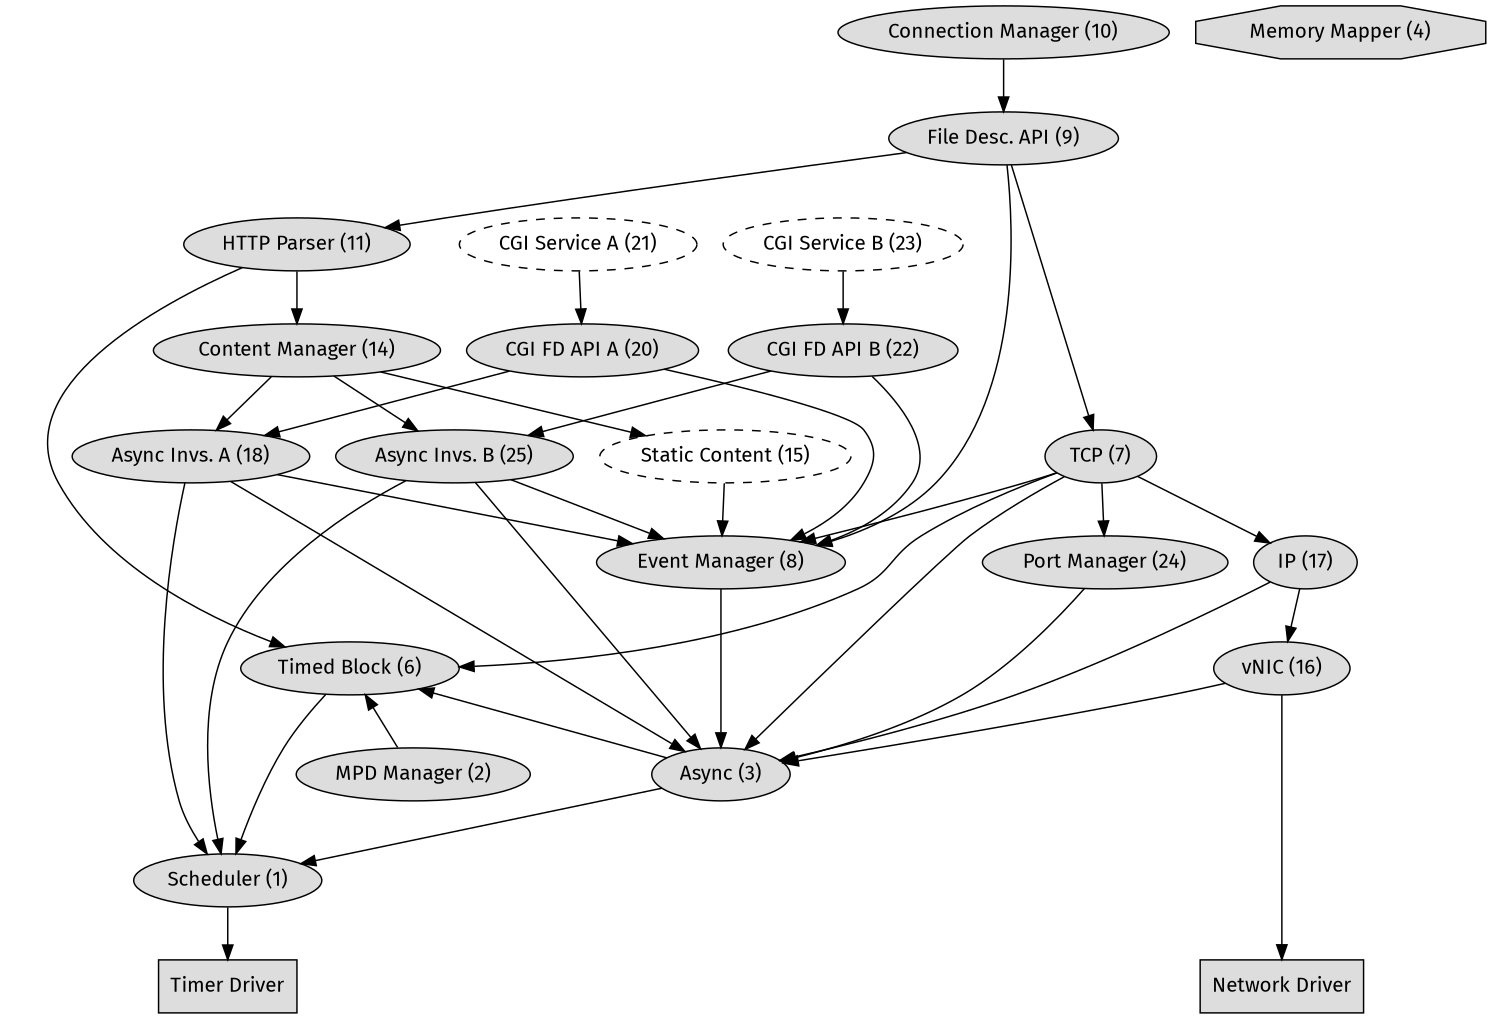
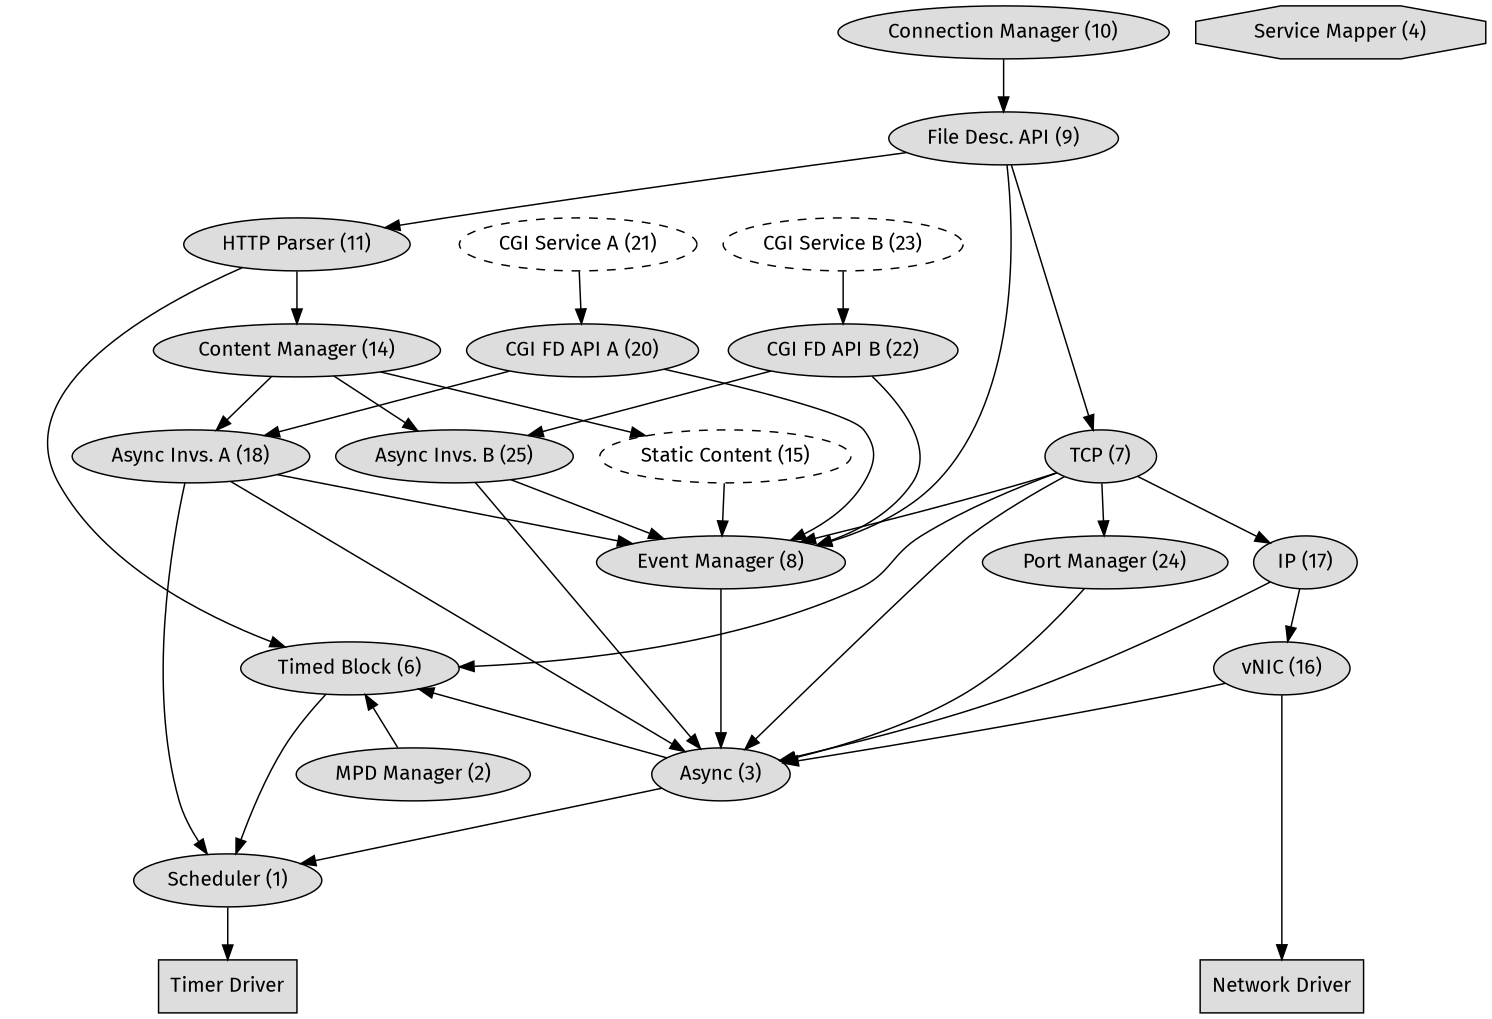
node "Memory Mapper (4)": label "Memory Mapper (4)" -> "Service Mapper (4)"
edge "Async Invs. B (25)" -> "Scheduler (1)": removed
